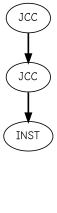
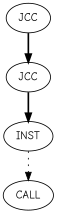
node "CALL": added
